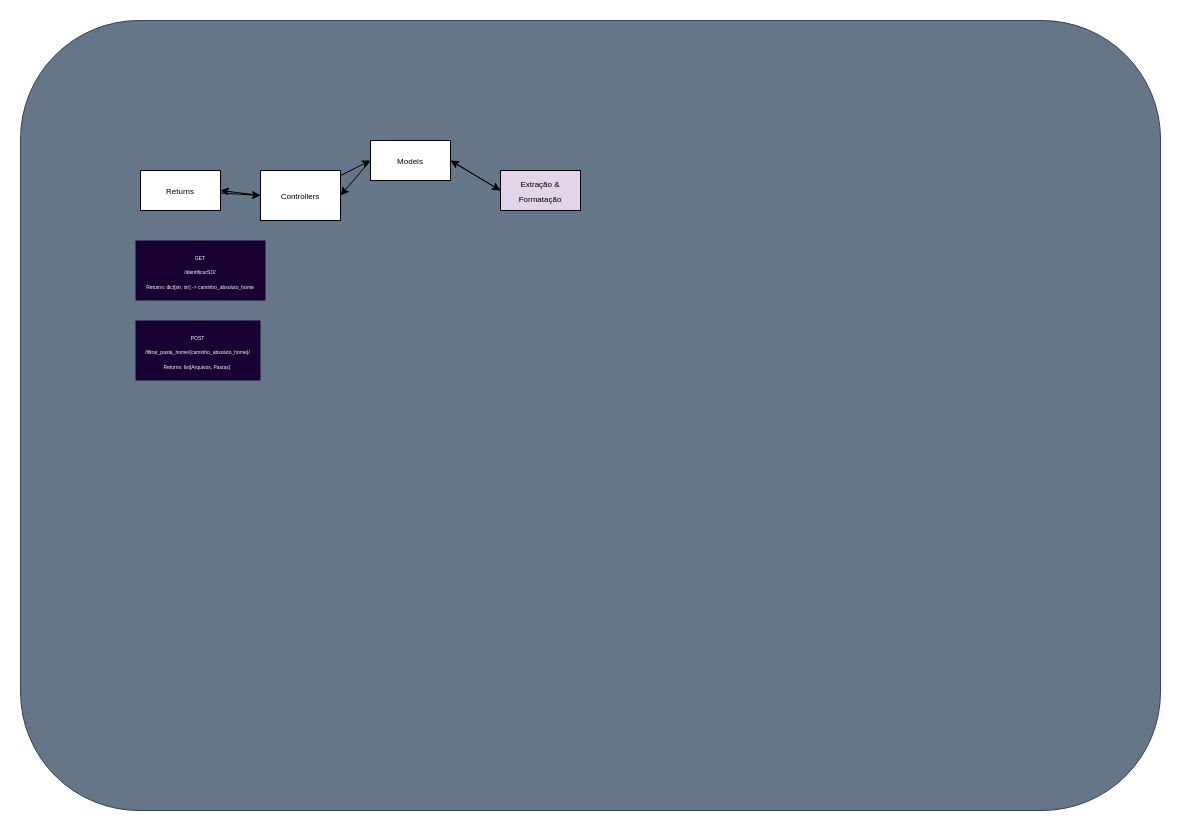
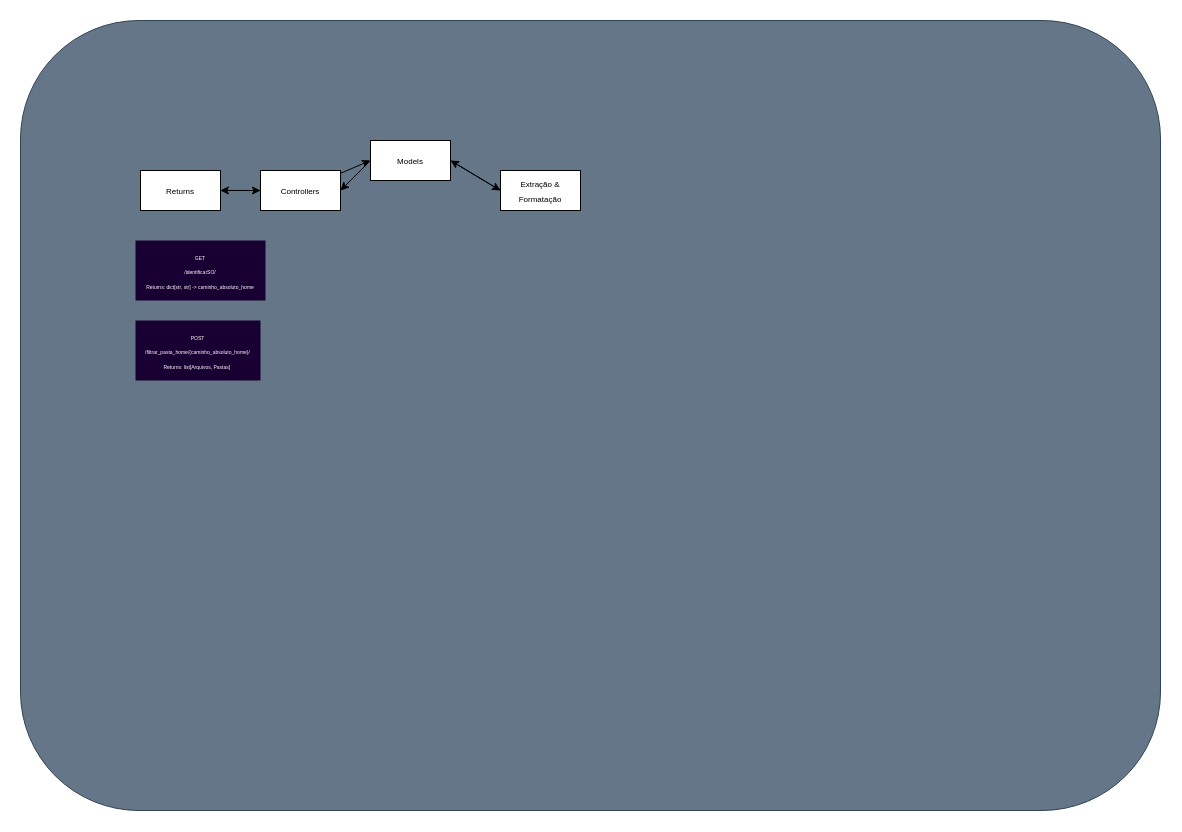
node "Extração & Formatação": fillcolor #e1d5e7 -> #ffffff
node "Controllers": size 80x50 -> 80x40
